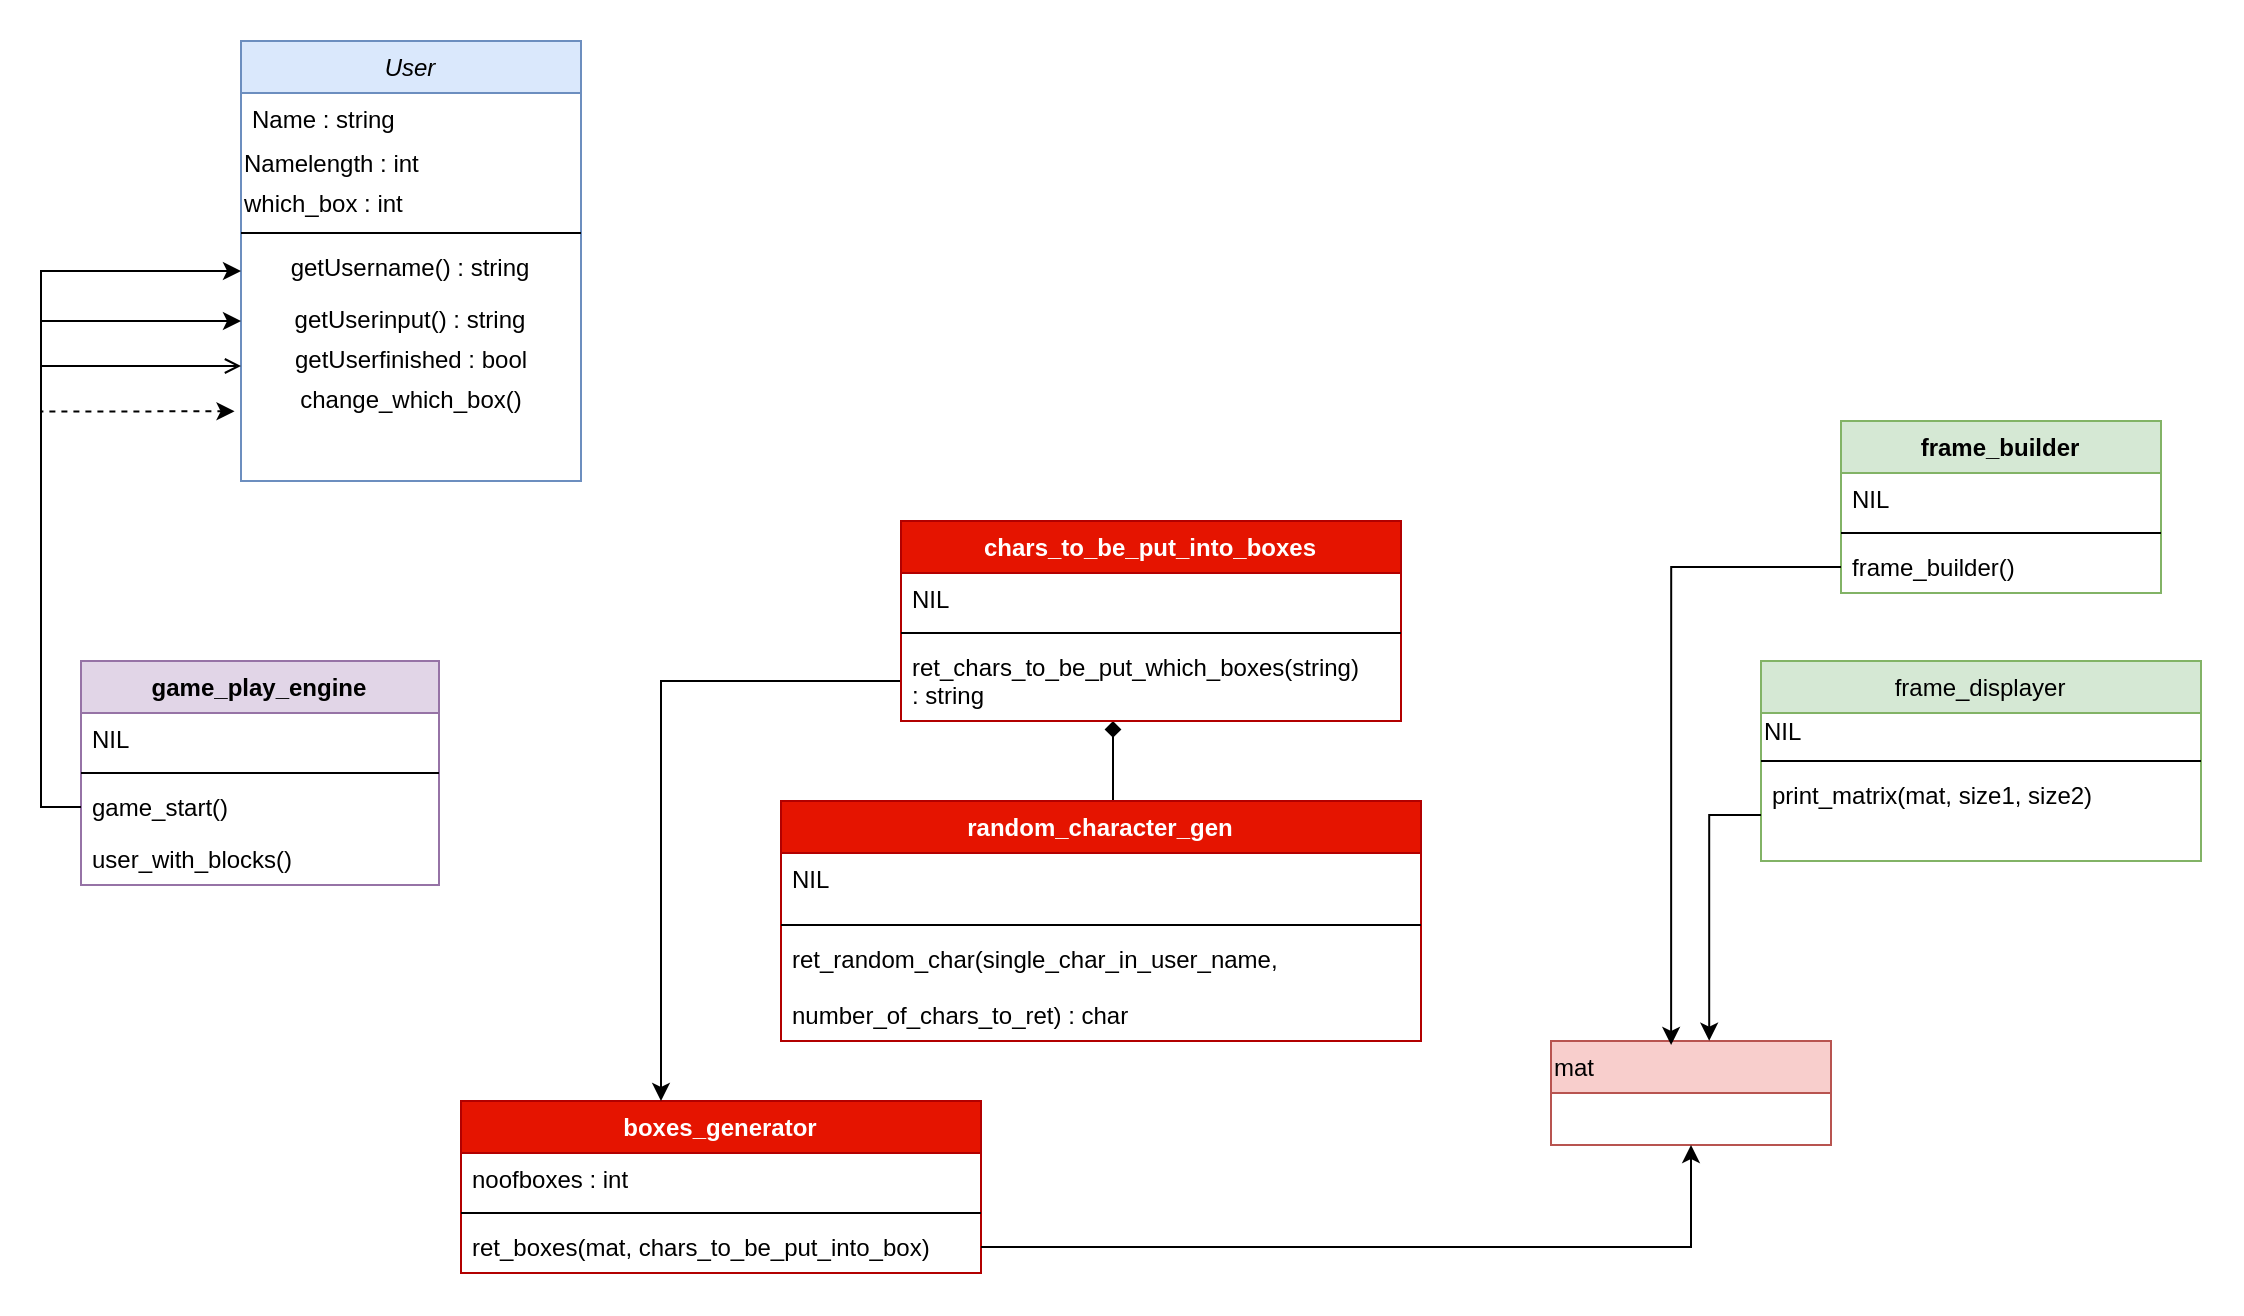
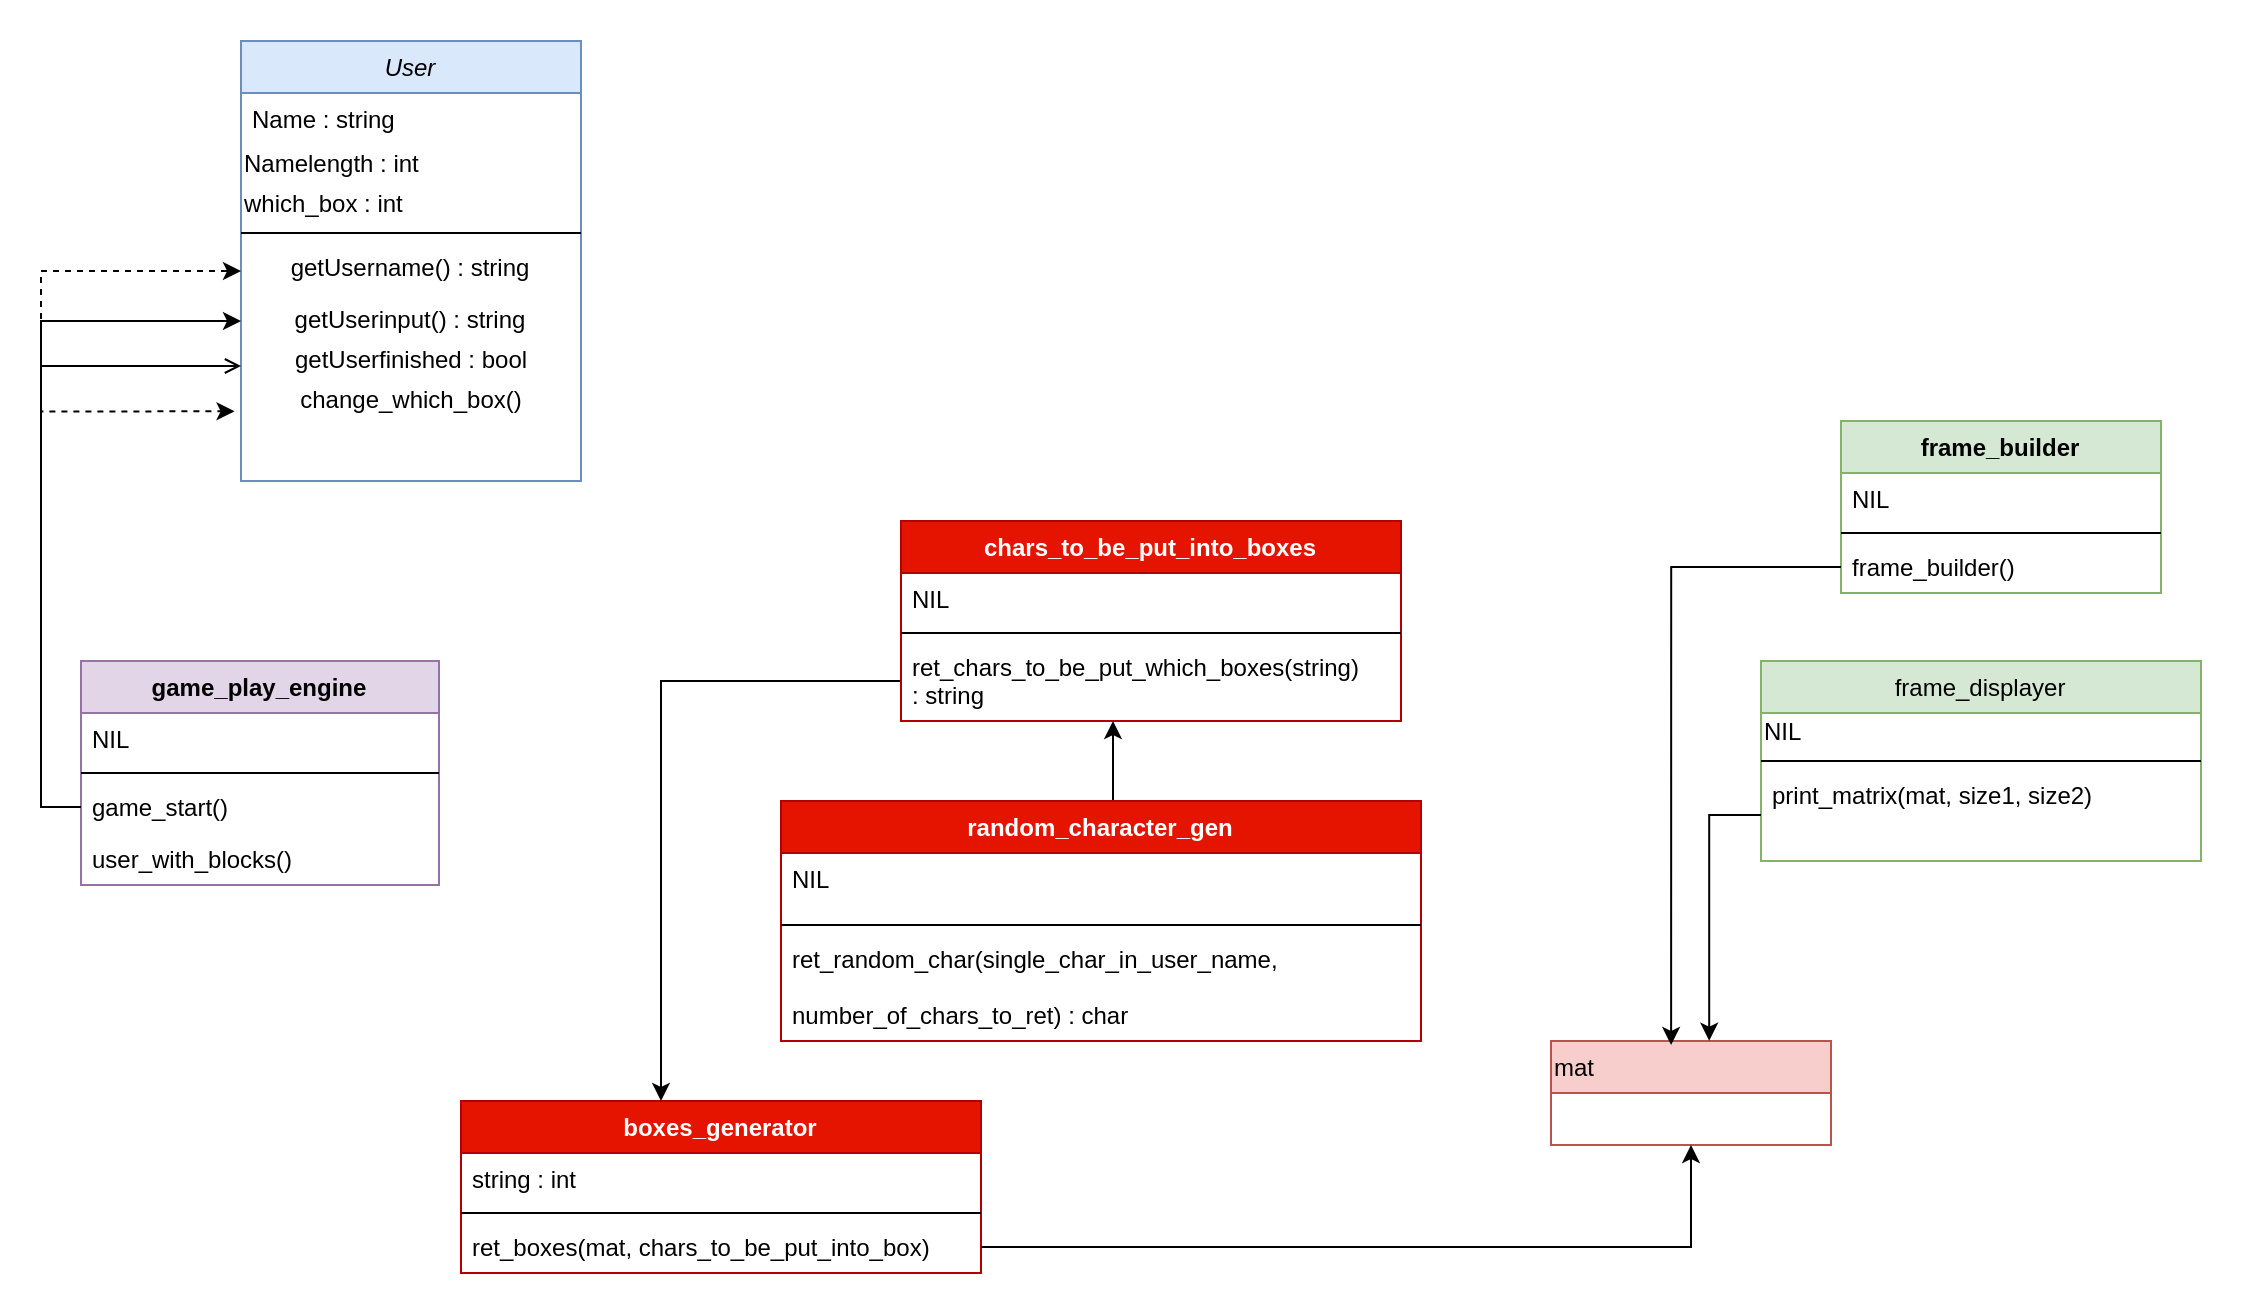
edge "game_start()" -> "getUsername() : string": style solid -> dashed
edge "random_character_gen" -> "ret_chars_to_be_put_which_boxes(string) : string": arrowhead diamond -> classic
node "noofboxes : int": label "noofboxes : int" -> "string : int"
